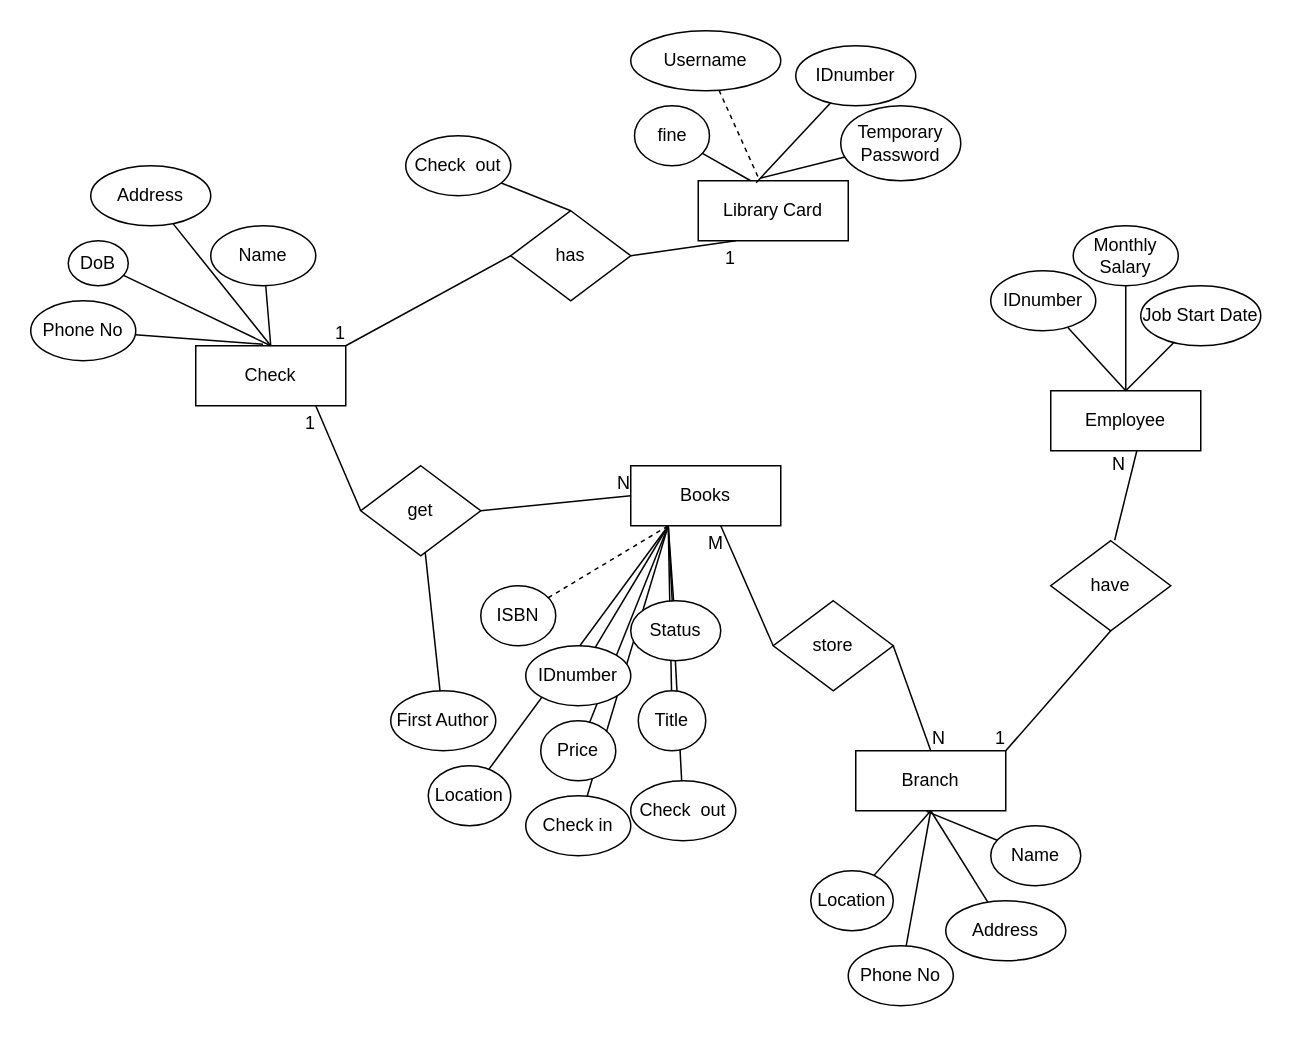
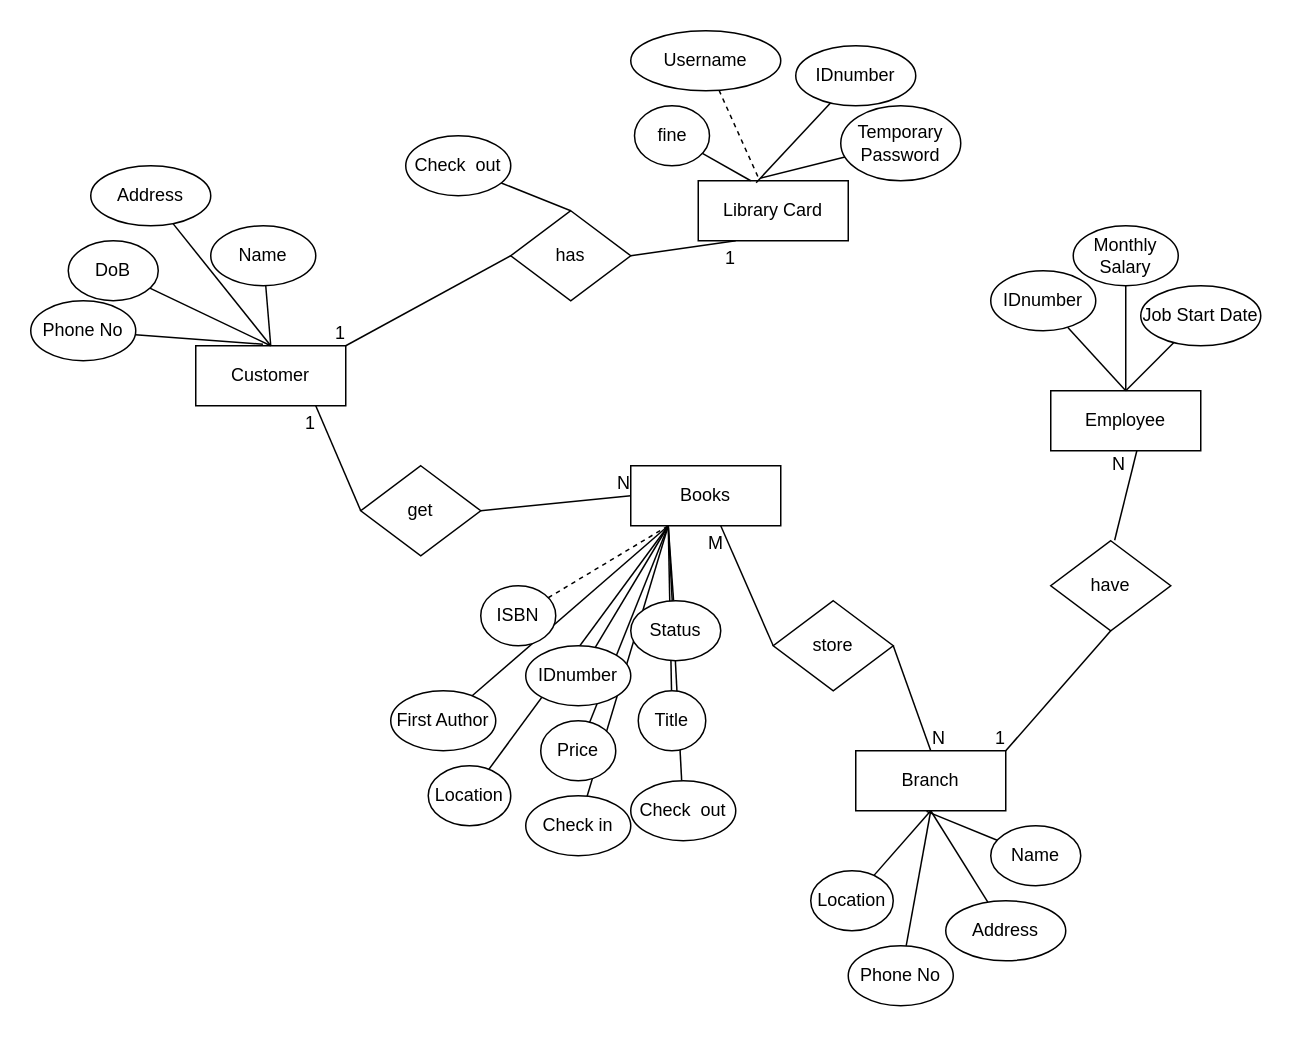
node "DoB": size 60x45 -> 90x60
node "Check": label "Check" -> "Customer"
edge "get" -- "First Author": now "Books" -- "First Author"
